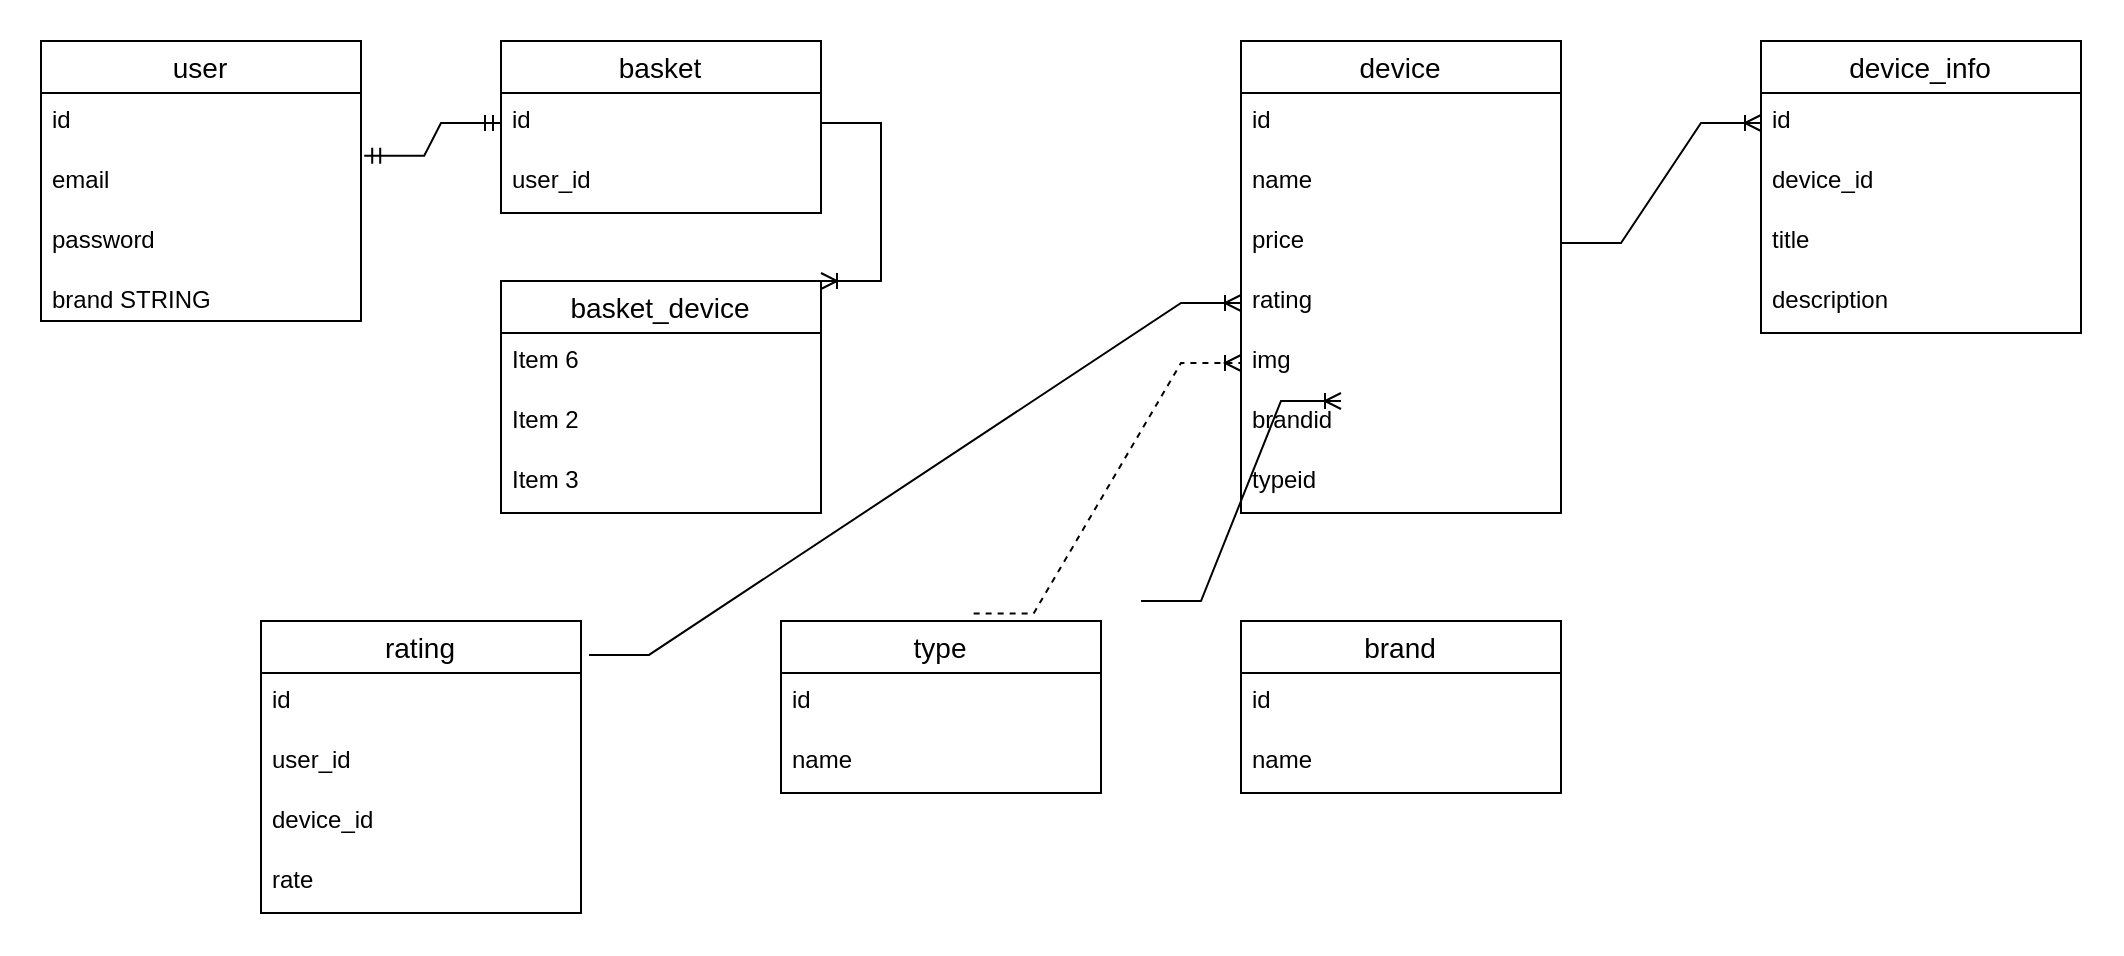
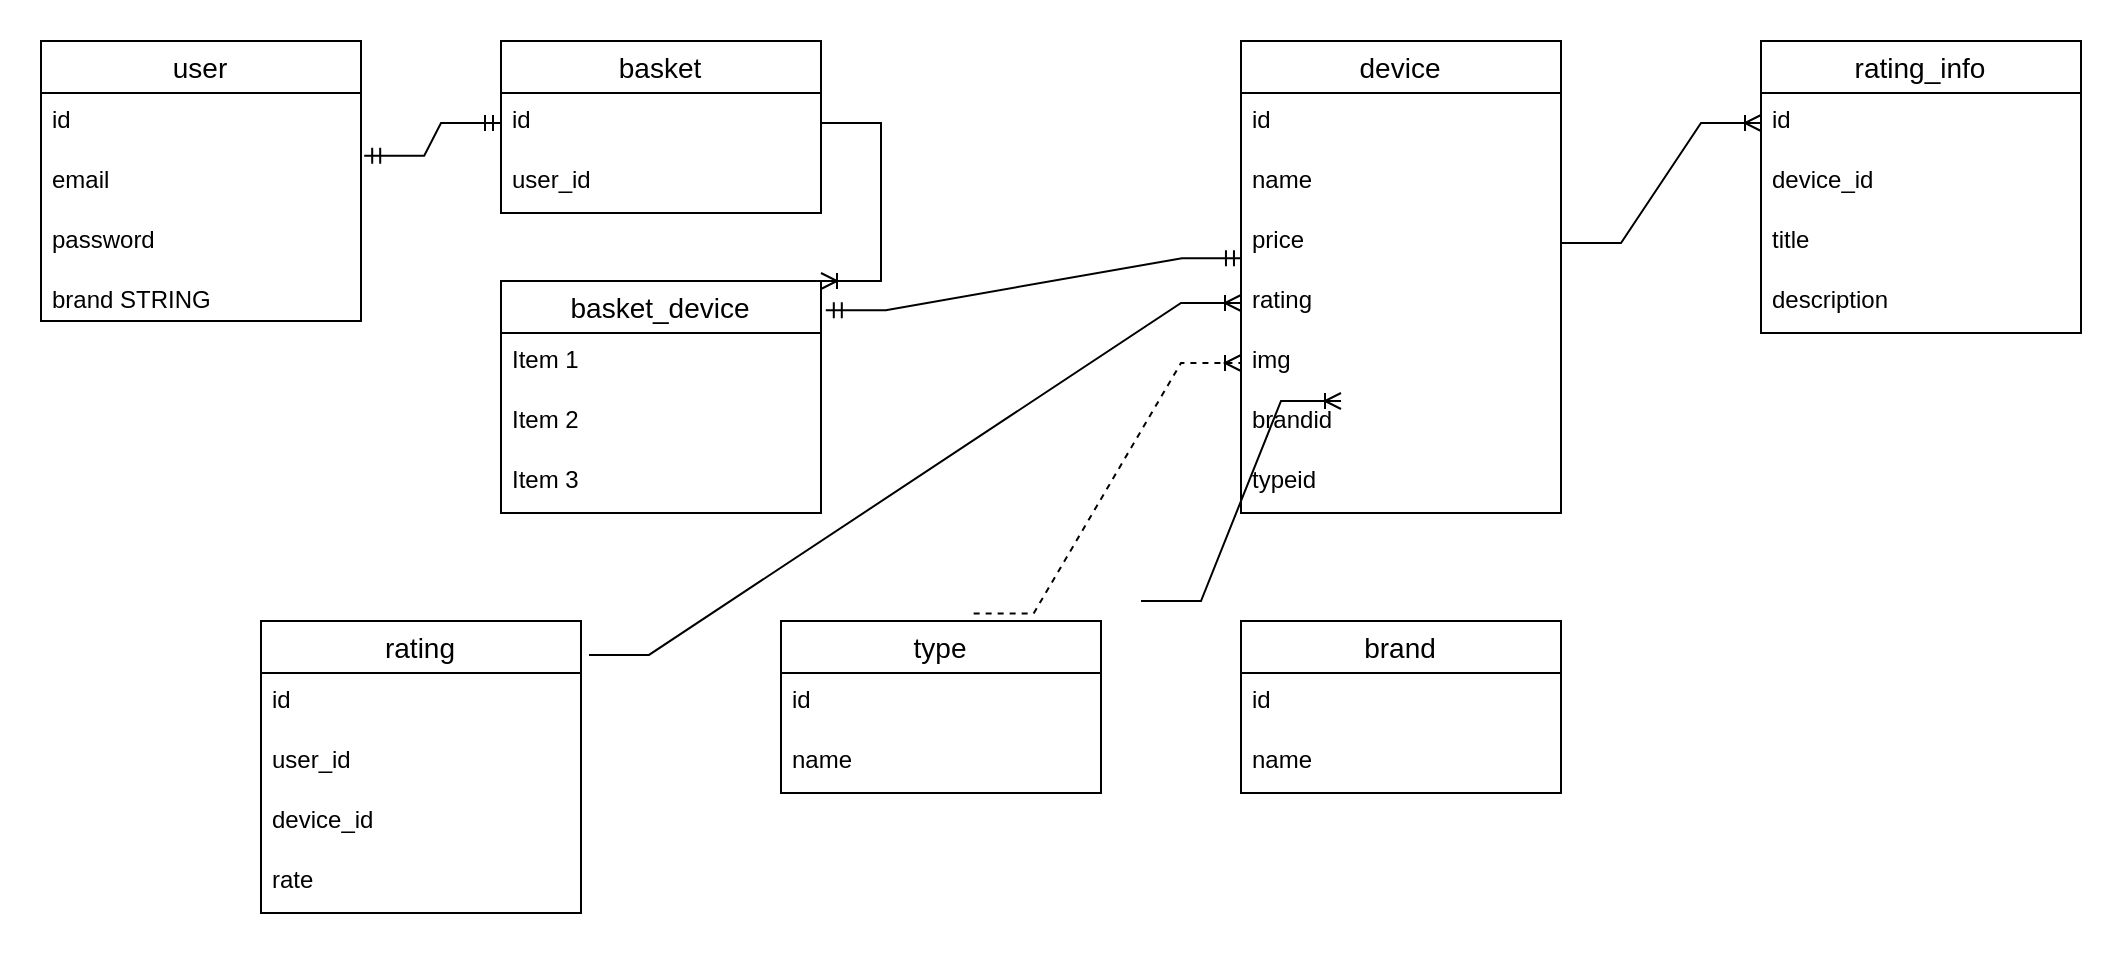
node "device_info": label "device_info" -> "rating_info"
edge "price" -- "basket_device": added
node "Item 6": label "Item 6" -> "Item 1"
